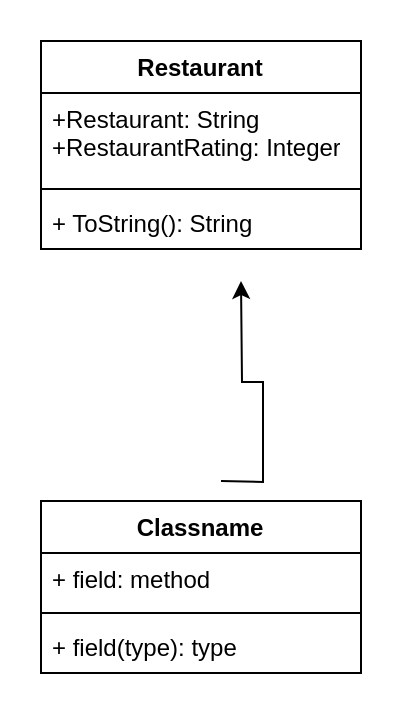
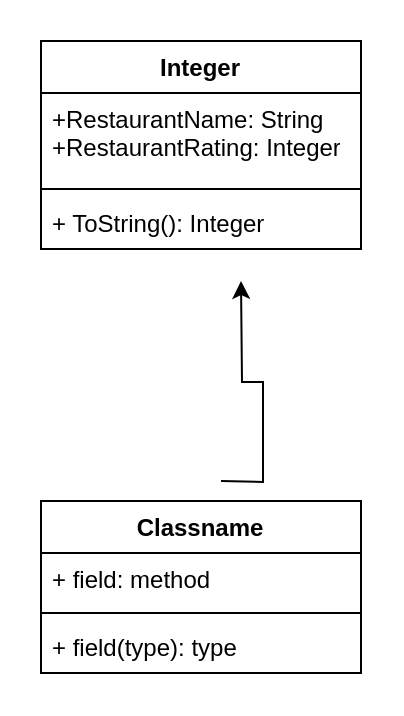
node "Restaurant": label "Restaurant" -> "Integer"
node "+Restaurant: String +RestaurantRating: Integer": label "+Restaurant: String +RestaurantRating: Integer" -> "+RestaurantName: String +RestaurantRating: Integer"
node "+ ToString(): String": label "+ ToString(): String" -> "+ ToString(): Integer"
